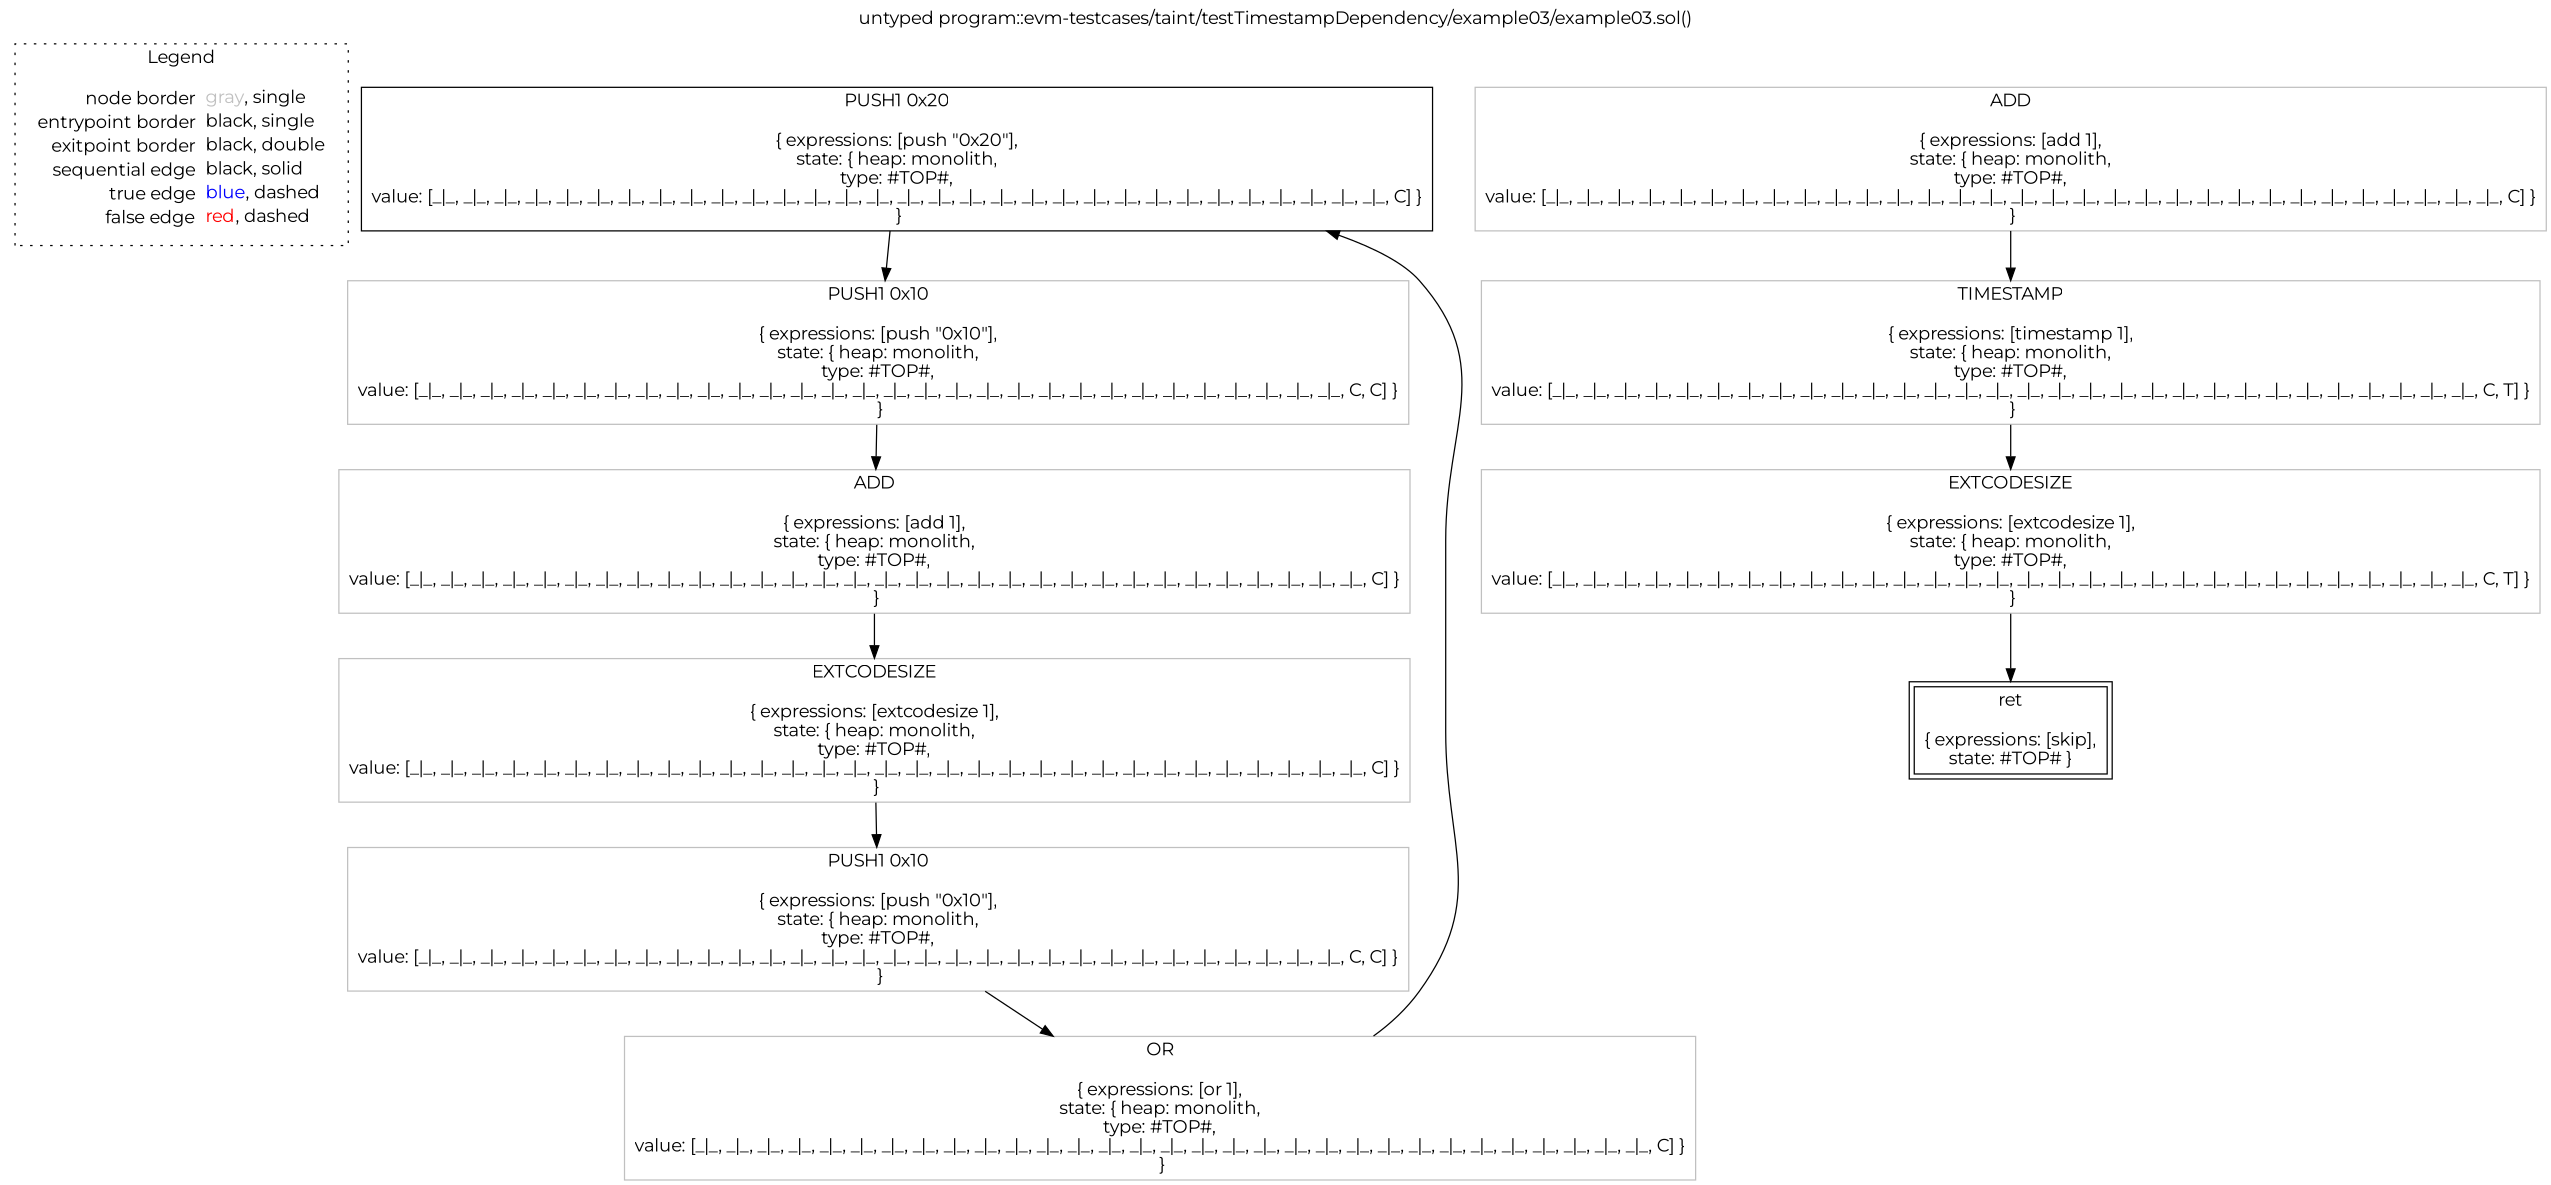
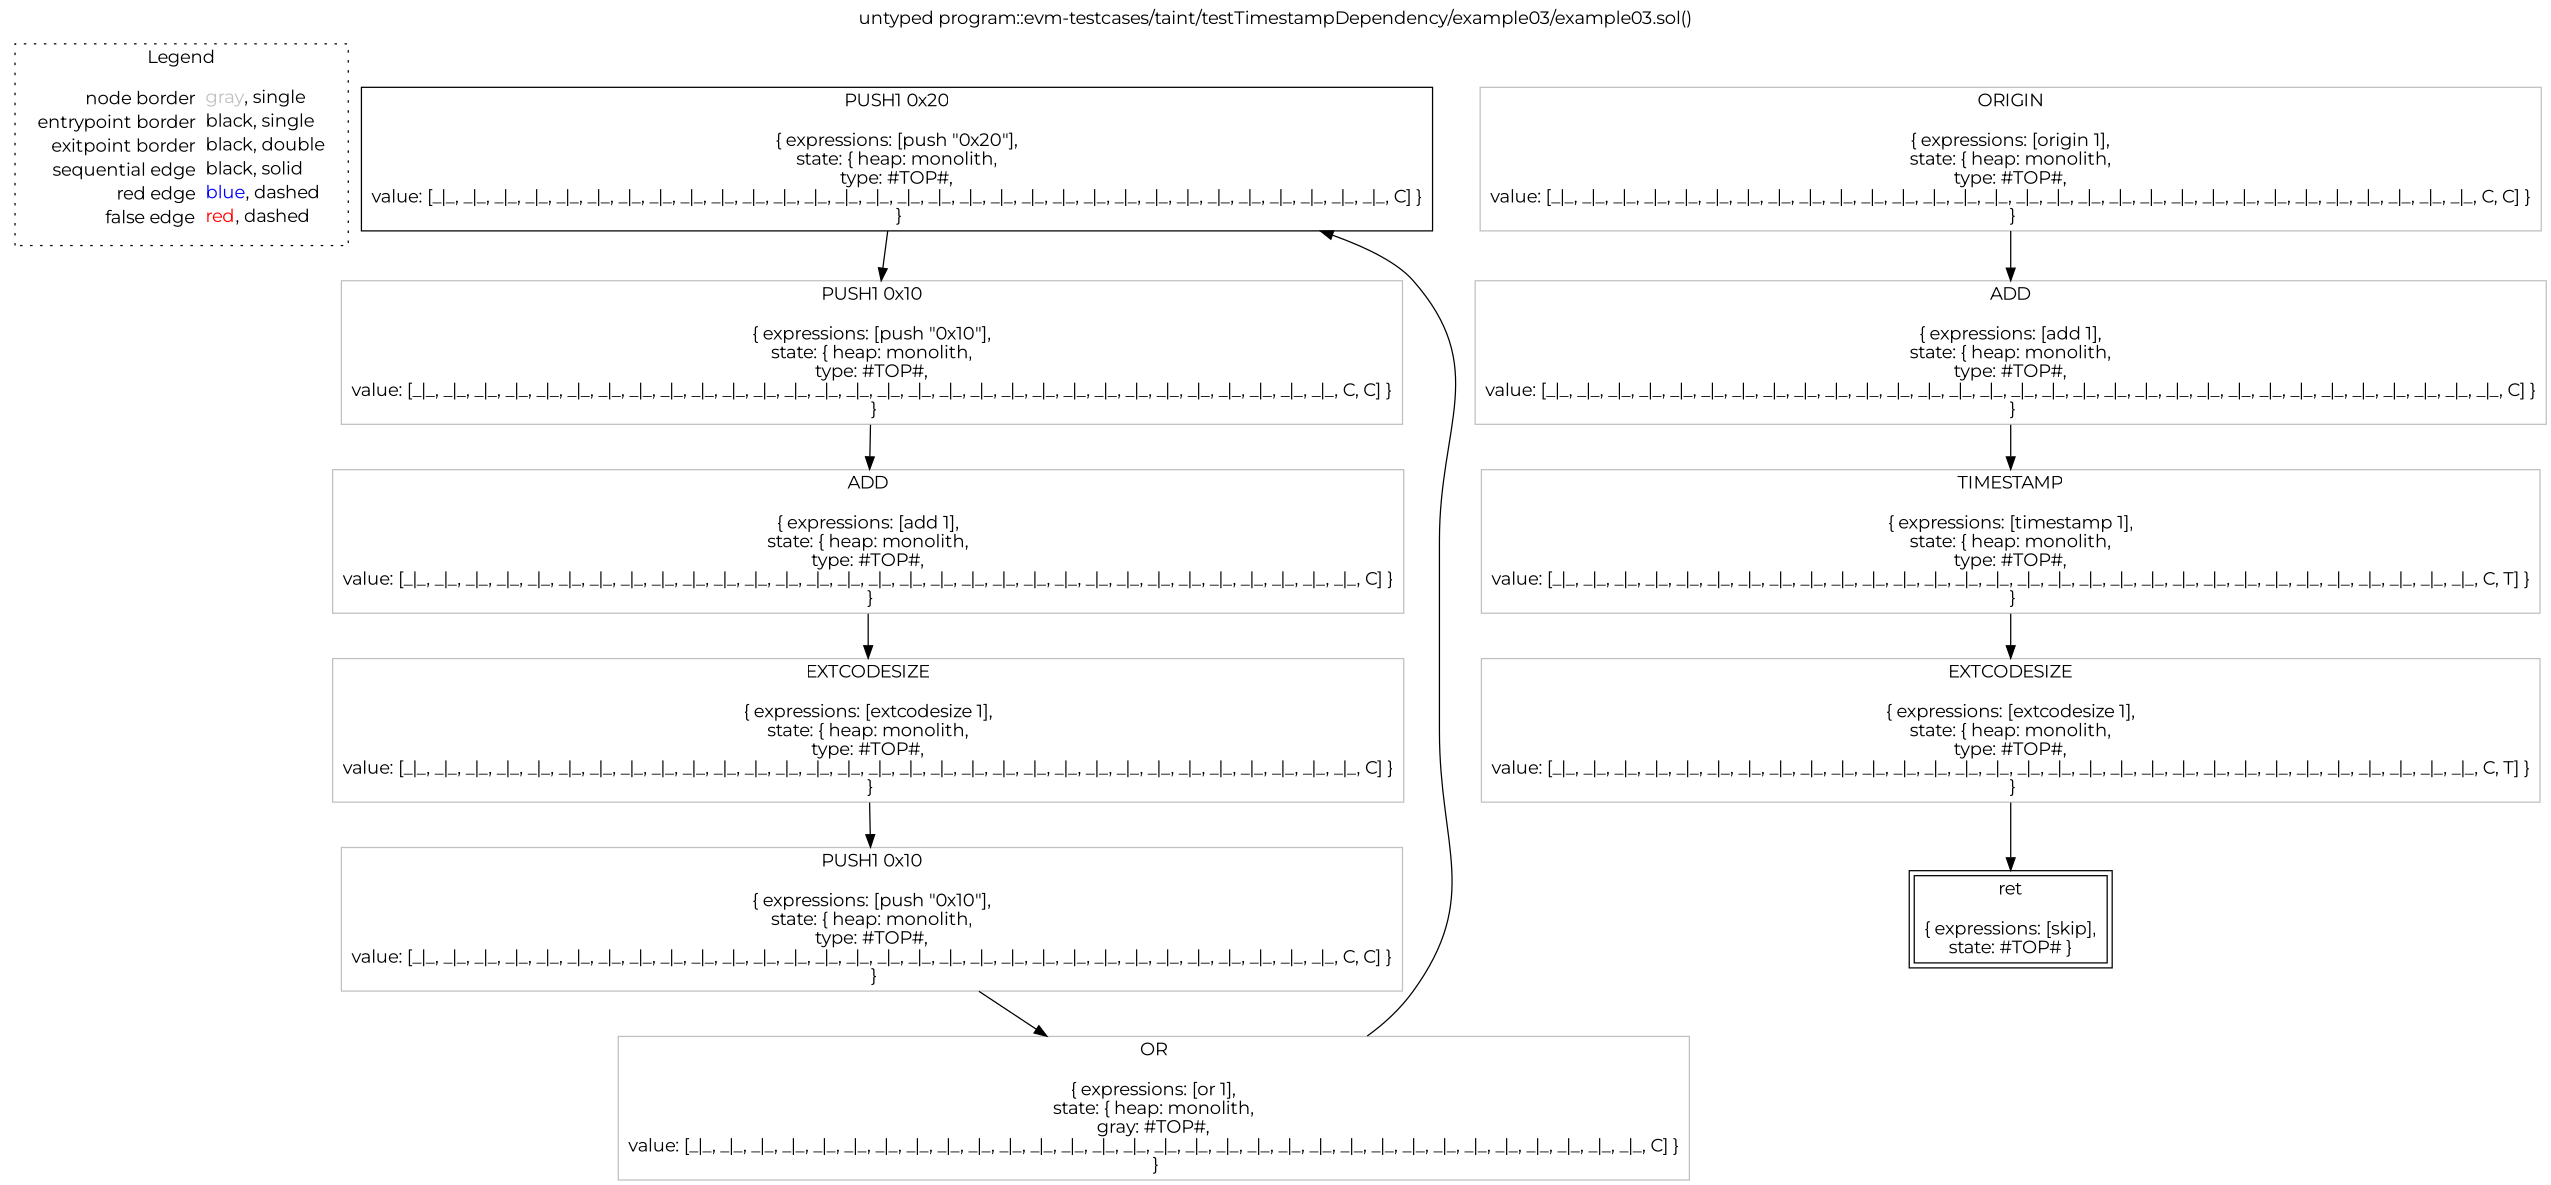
node "ORIGIN": added
node "node border": text "true edge" -> "red edge"
node "OR": text "type: #TOP#," -> "gray: #TOP#,"
